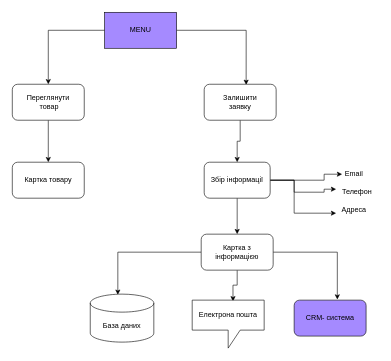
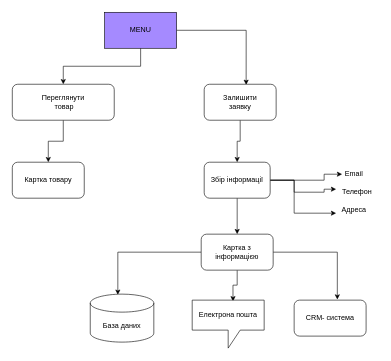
node "Переглянути товар": size 72x36 -> 102x36
node "CRM- система": fillcolor #a58aff -> #ffffff
